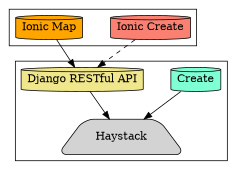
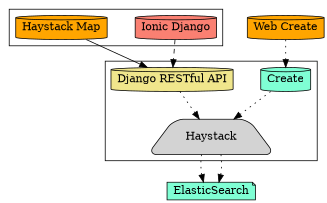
node "Ionic Map": label "Ionic Map" -> "Haystack Map"
node "Ionic Create": label "Ionic Create" -> "Ionic Django"
node "Web Create": added
edge "Django RESTful API" -> "Haystack": style solid -> dotted
edge "Create" -> "Haystack": style solid -> dotted
node "ElasticSearch": added
